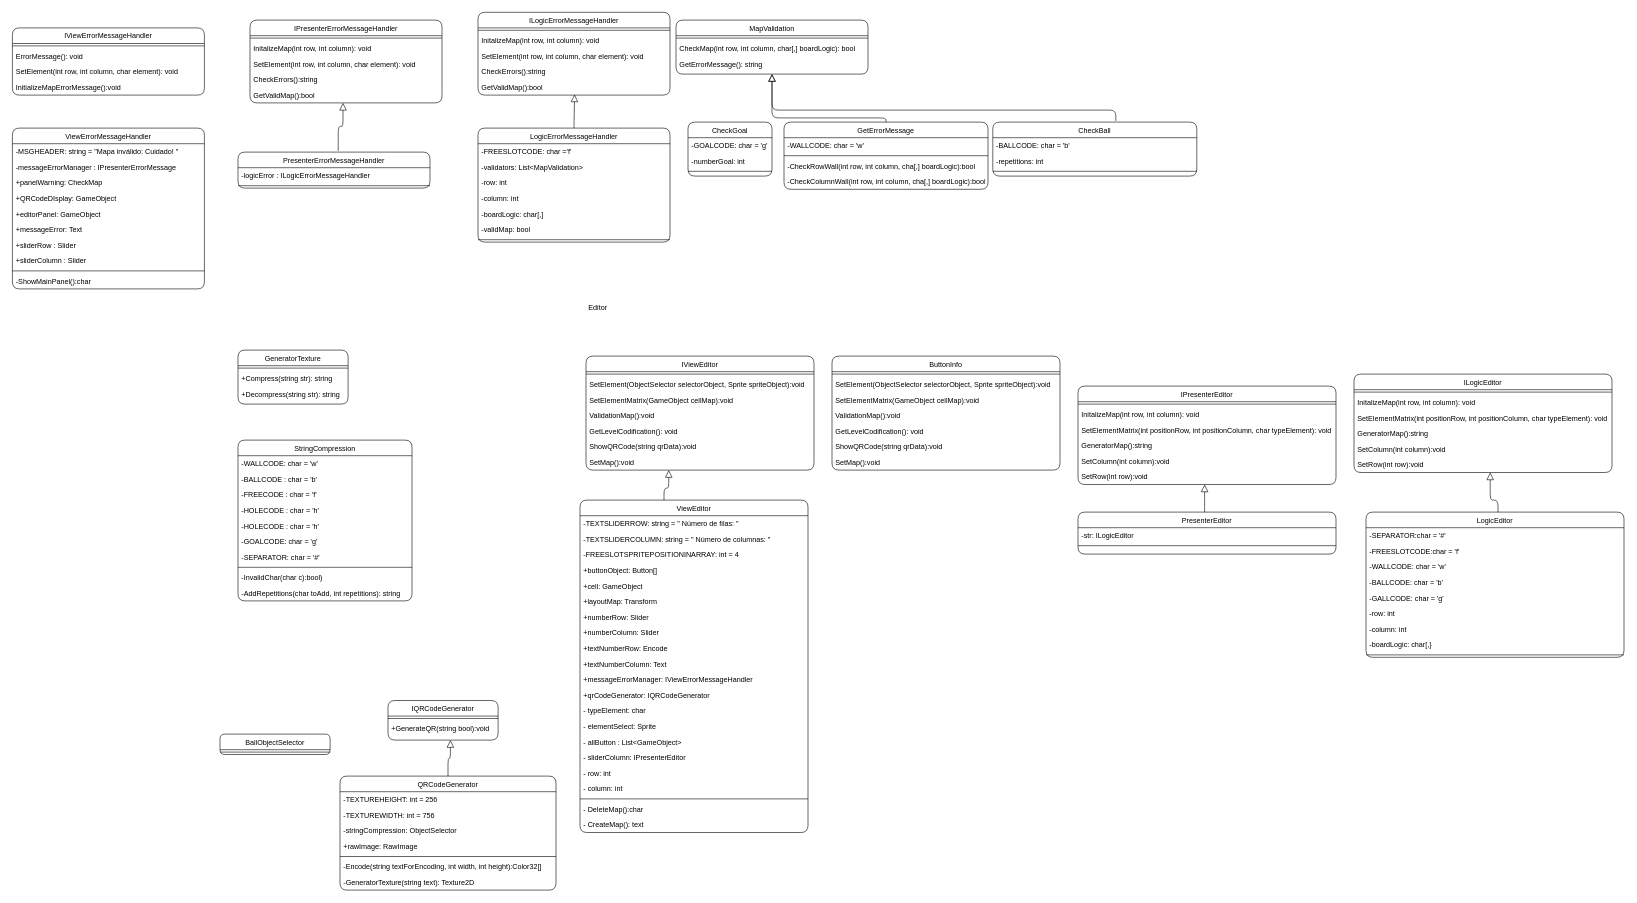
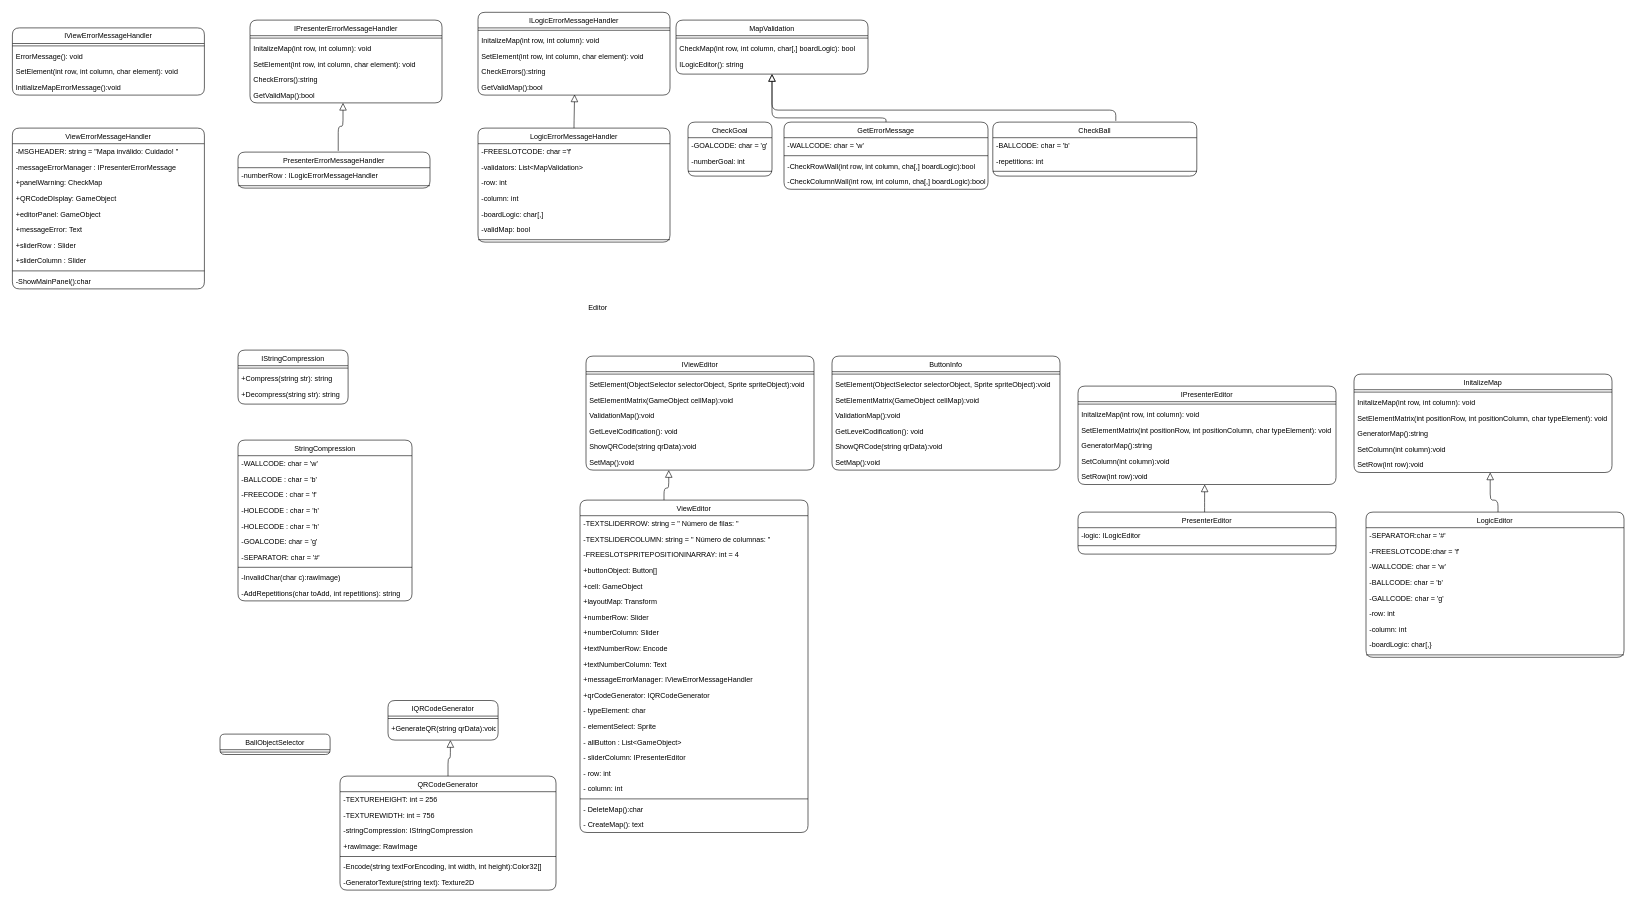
node "GetErrorMessage(): string": label "GetErrorMessage(): string" -> "ILogicEditor(): string"
node "-logicError : ILogicErrorMessageHandler": label "-logicError : ILogicErrorMessageHandler" -> "-numberRow : ILogicErrorMessageHandler"
node "GeneratorTexture": label "GeneratorTexture" -> "IStringCompression"
node "ILogicEditor": label "ILogicEditor" -> "InitalizeMap"
node "-str: ILogicEditor": label "-str: ILogicEditor" -> "-logic: ILogicEditor"
node "-InvalidChar(char c):bool)": label "-InvalidChar(char c):bool)" -> "-InvalidChar(char c):rawImage)"
node "+GenerateQR(string bool):void": label "+GenerateQR(string bool):void" -> "+GenerateQR(string qrData):void"
node "-stringCompression: ObjectSelector": label "-stringCompression: ObjectSelector" -> "-stringCompression: IStringCompression"
